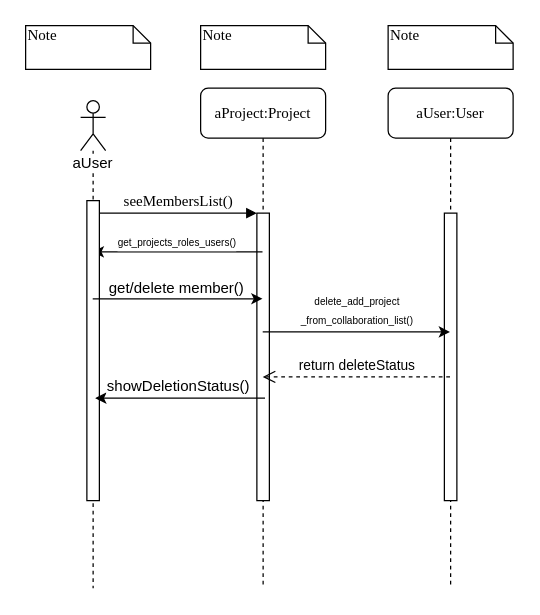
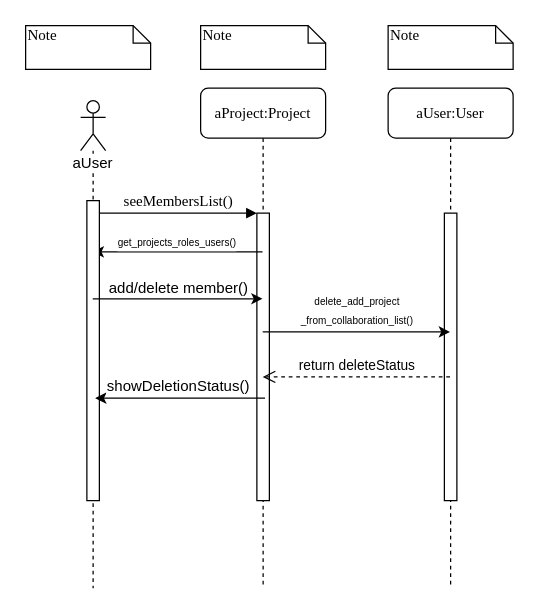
node "get/delete member()": label "get/delete member()" -> "add/delete member()"
